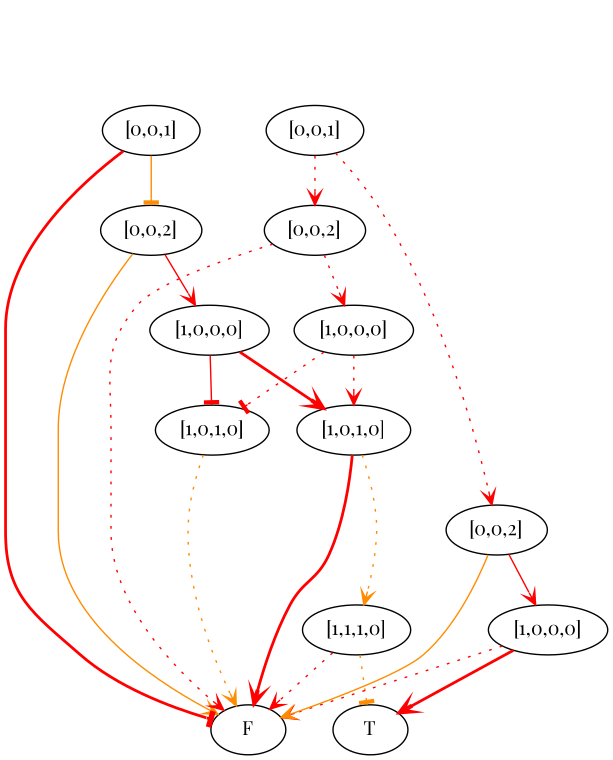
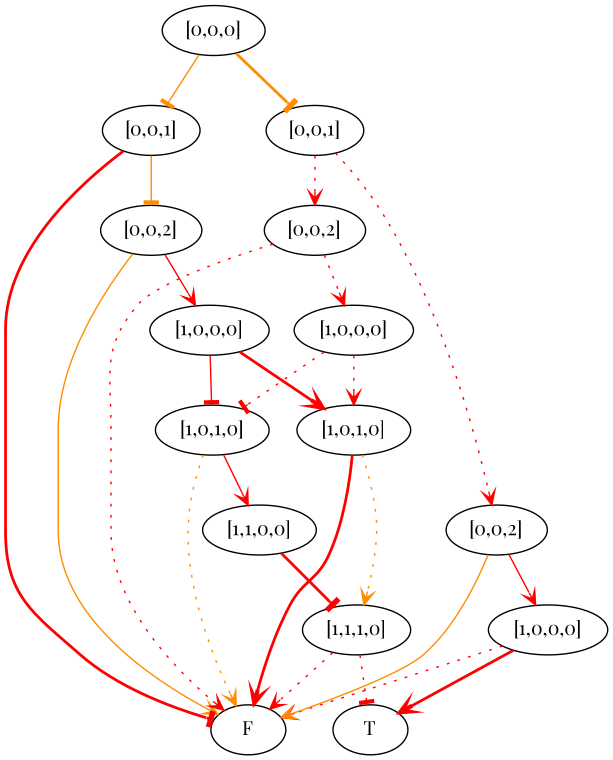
node "[0,0,0]": added
node "[1,1,0,0]": added
edge "[1,1,1,0]" -> "T": color darkorange -> red
